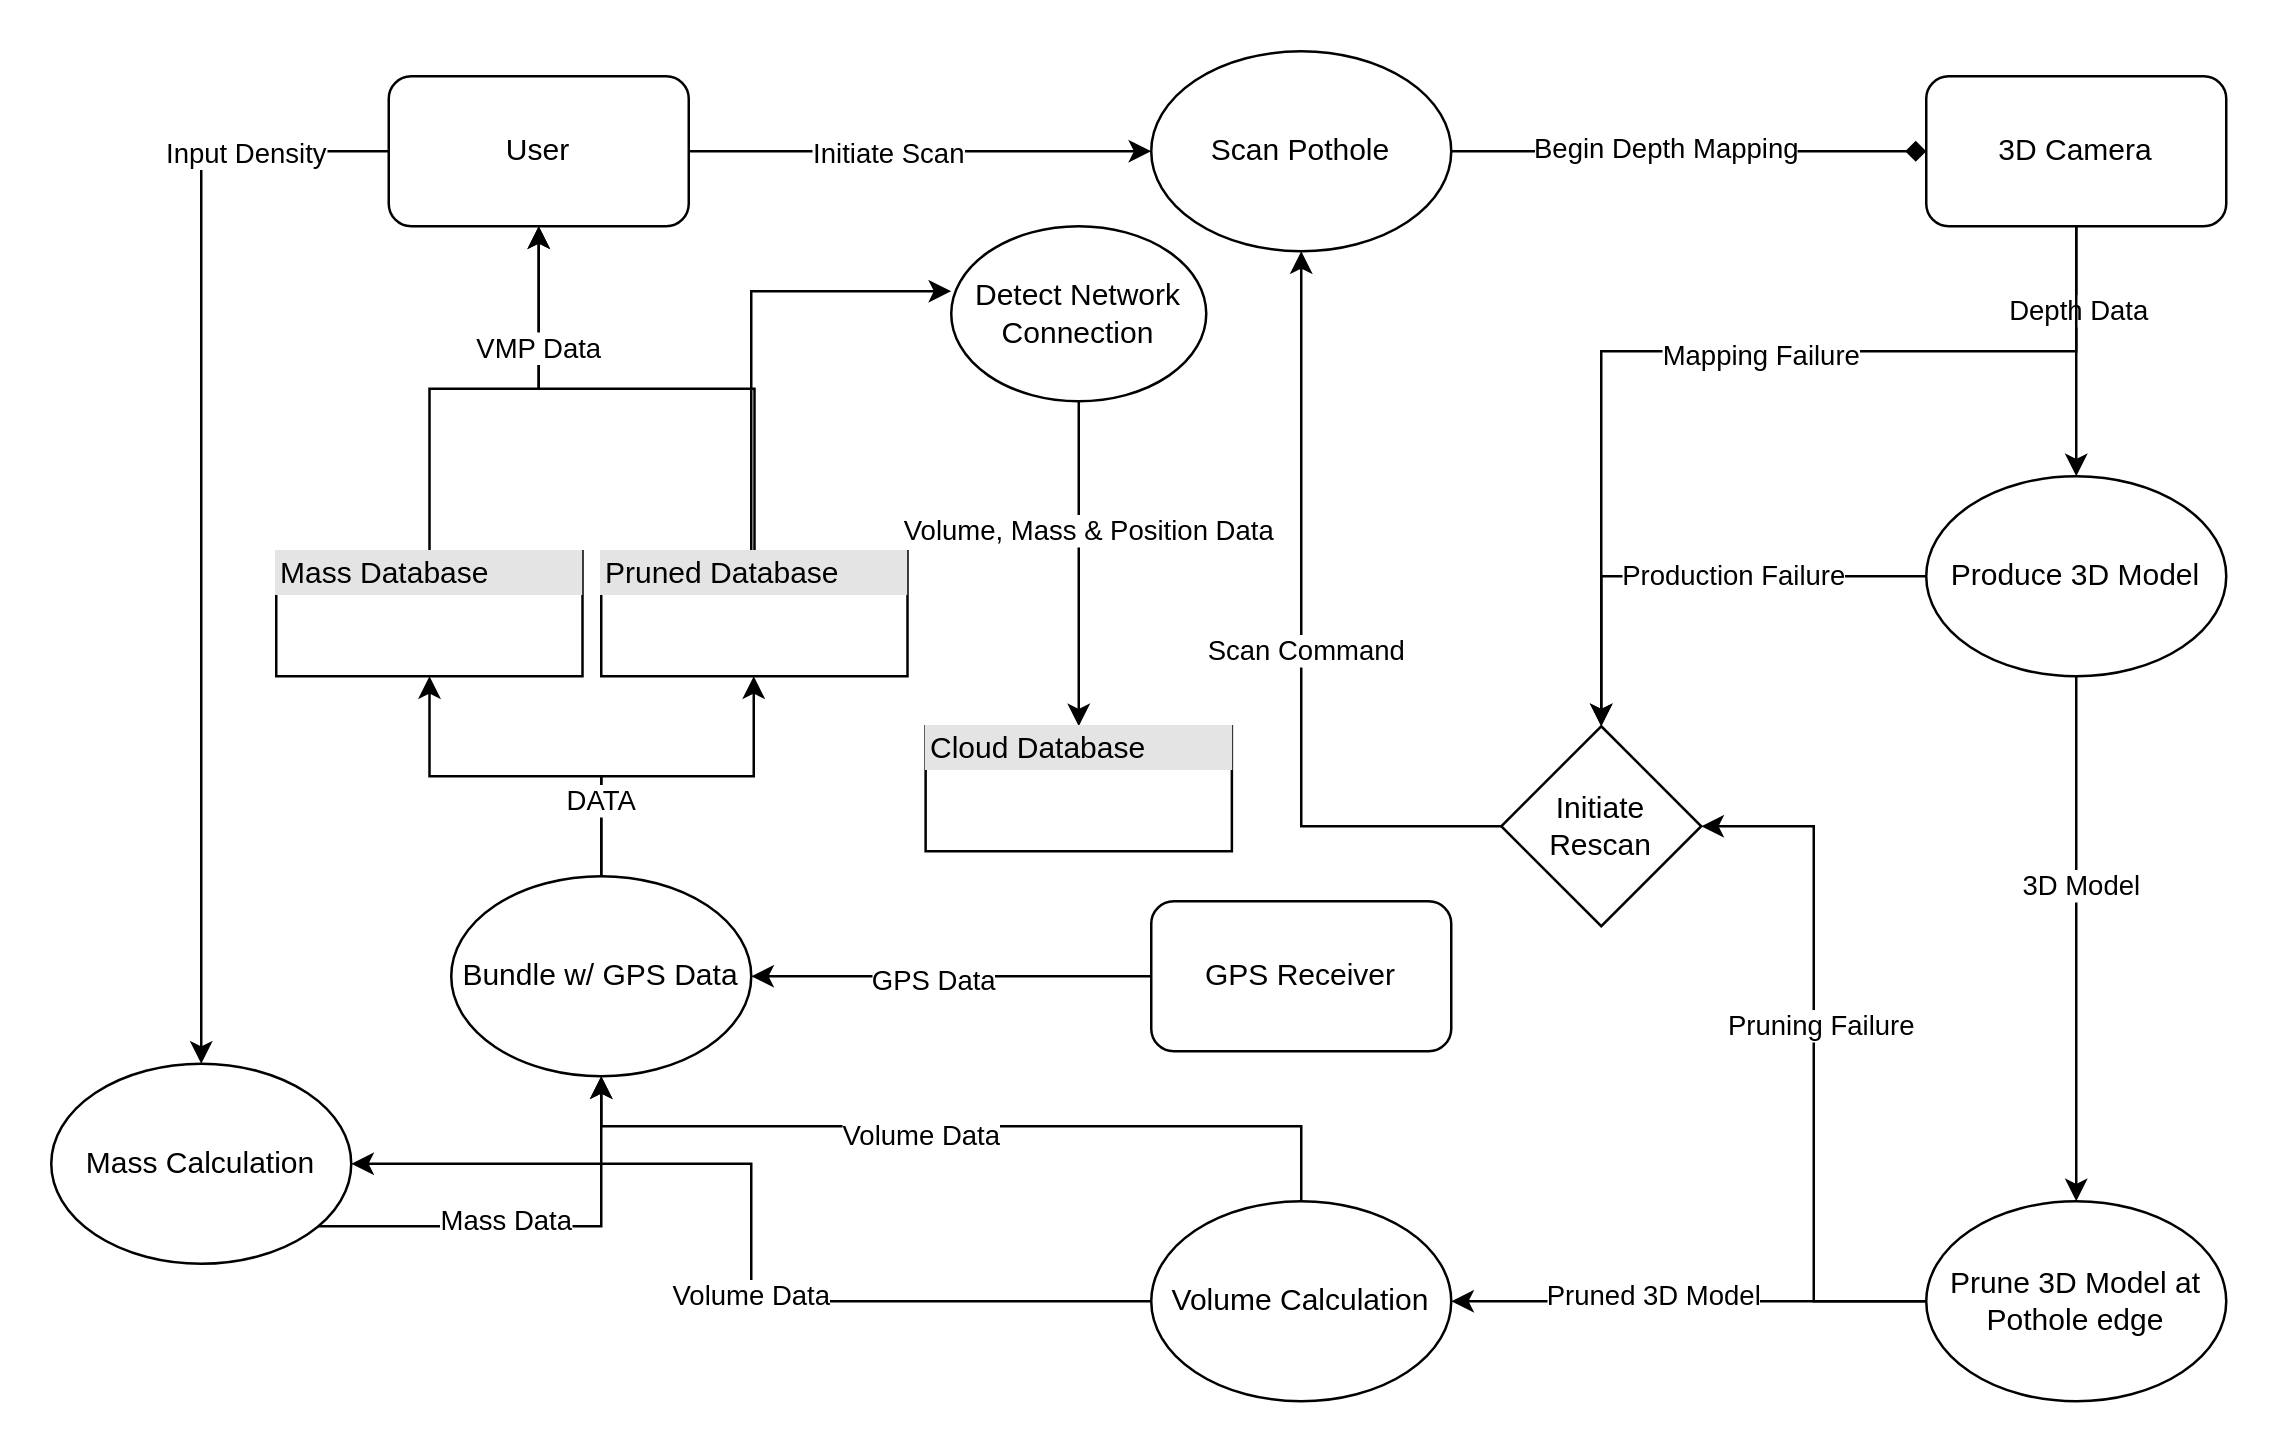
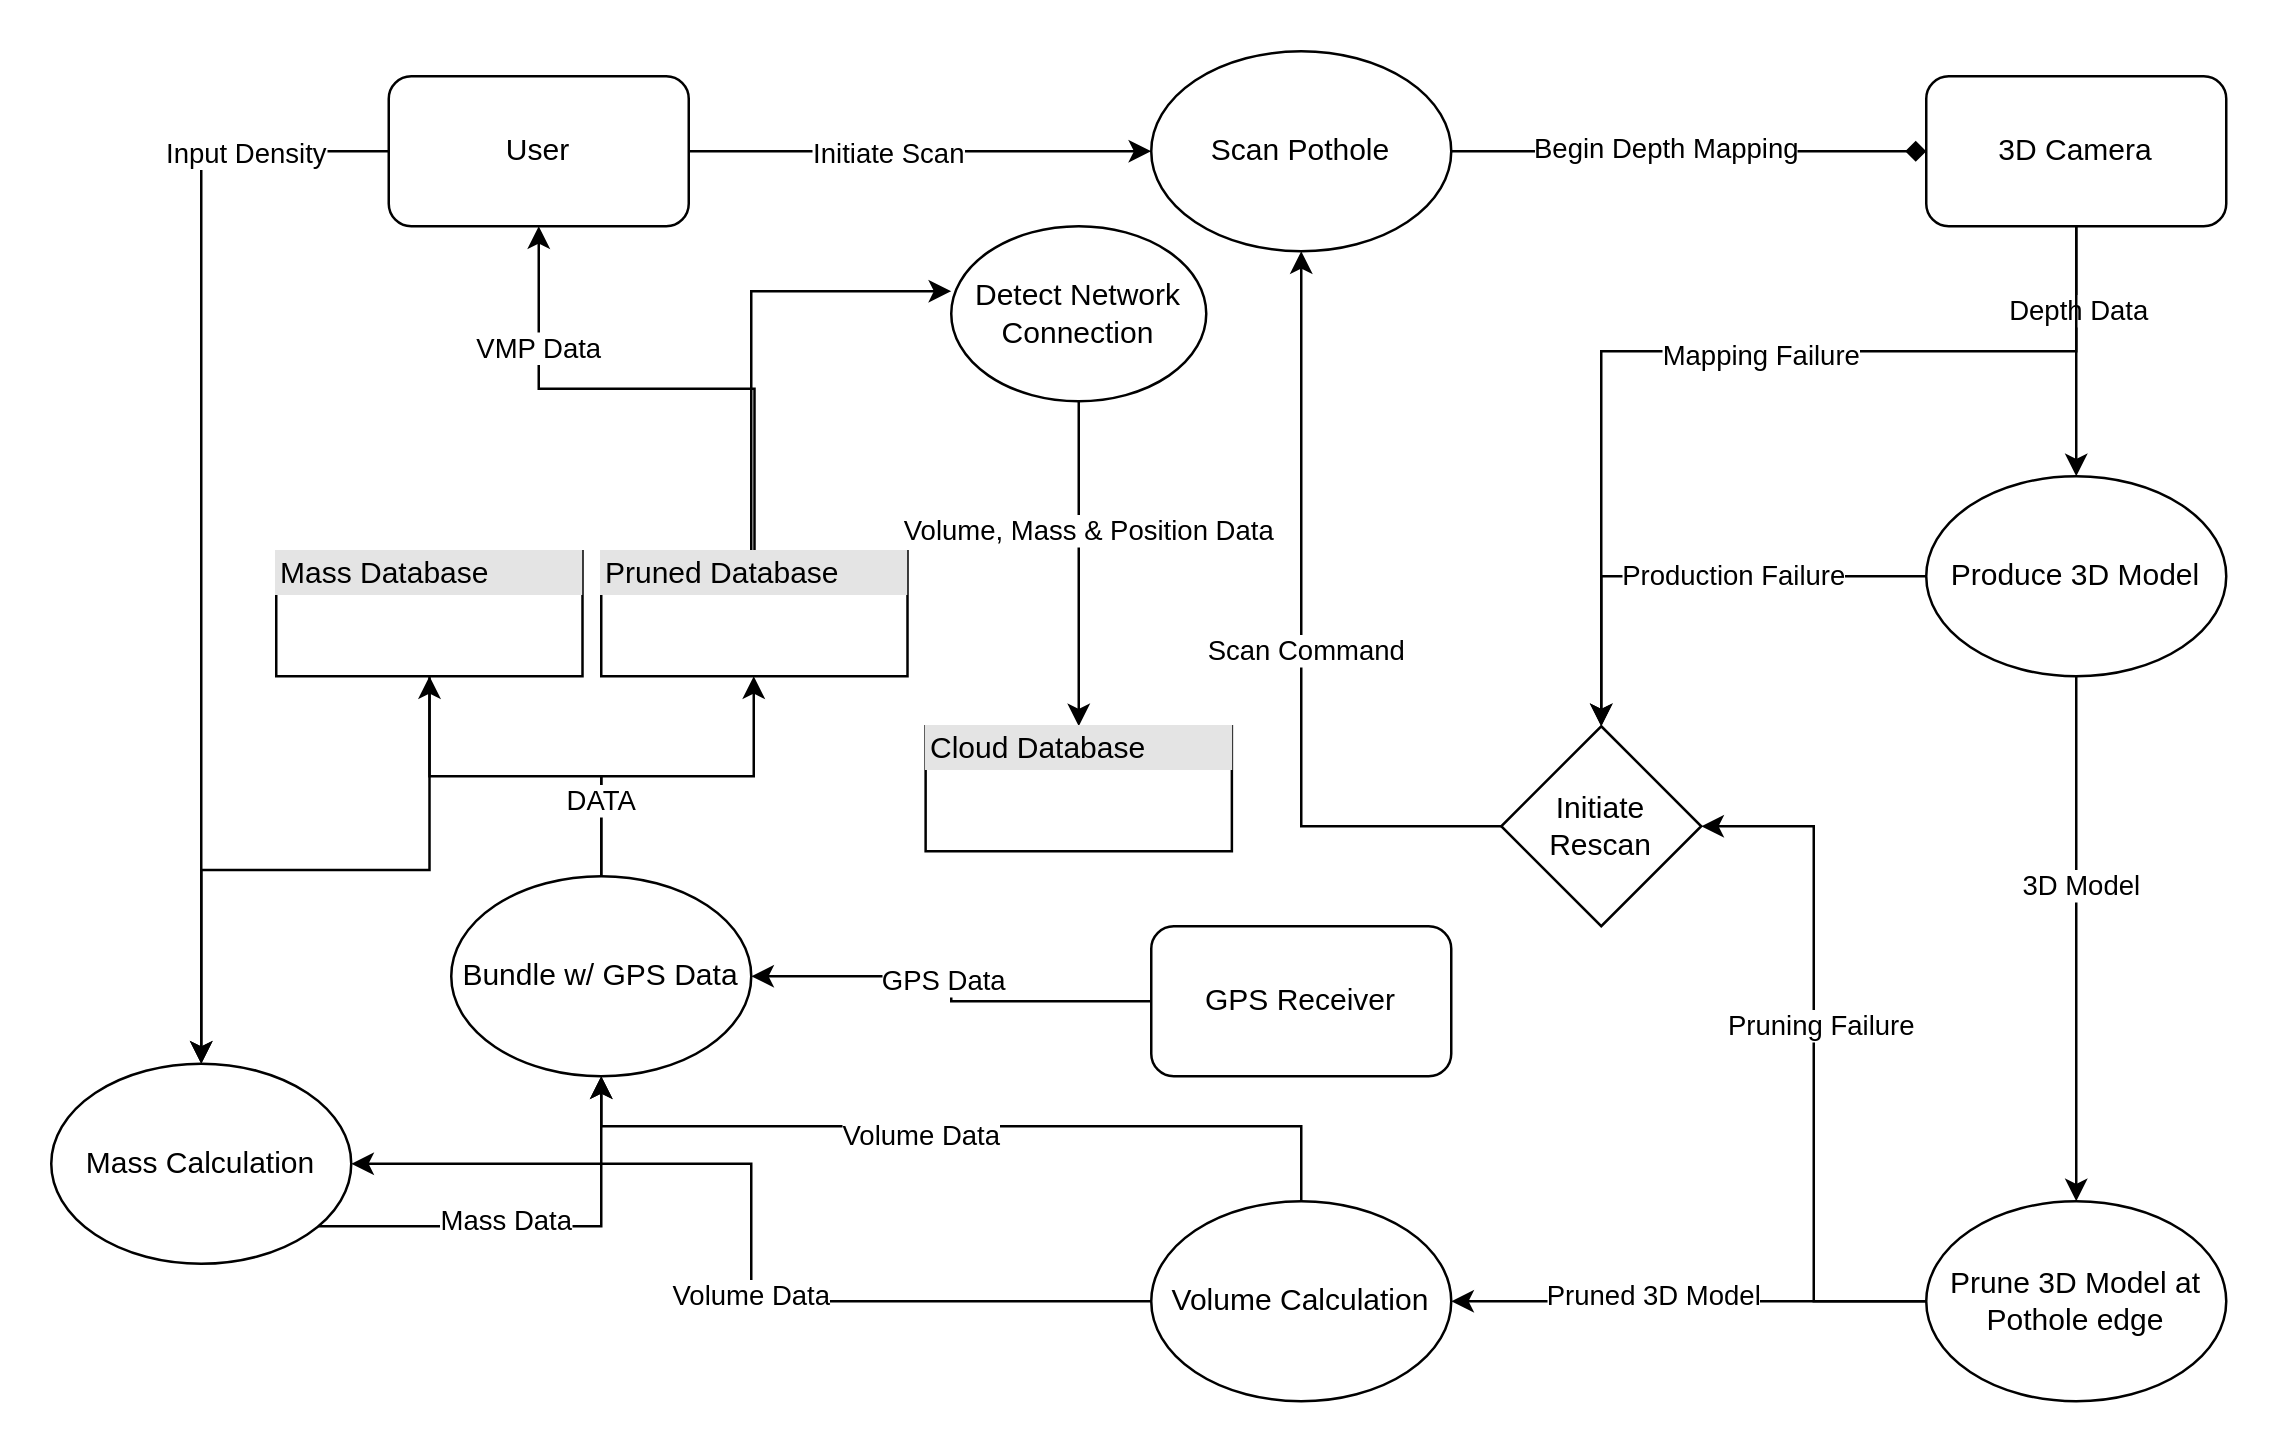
edge "Mass Database" -> "User": now "Mass Database" -> "Mass Calculation"
node "GPS Receiver": moved (1301, 976) -> (1301, 1001)
